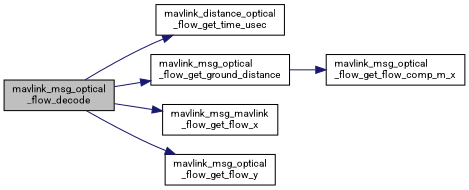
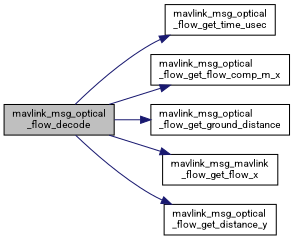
node "mavlink_distance_optical _flow_get_time_usec": label "mavlink_distance_optical _flow_get_time_usec" -> "mavlink_msg_optical _flow_get_time_usec"
edge "mavlink_msg_optical _flow_get_ground_distance" -> "mavlink_msg_optical _flow_get_flow_comp_m_x": now "mavlink_msg_optical _flow_decode" -> "mavlink_msg_optical _flow_get_flow_comp_m_x"
node "mavlink_msg_optical _flow_get_flow_y": label "mavlink_msg_optical _flow_get_flow_y" -> "mavlink_msg_optical _flow_get_distance_y"
